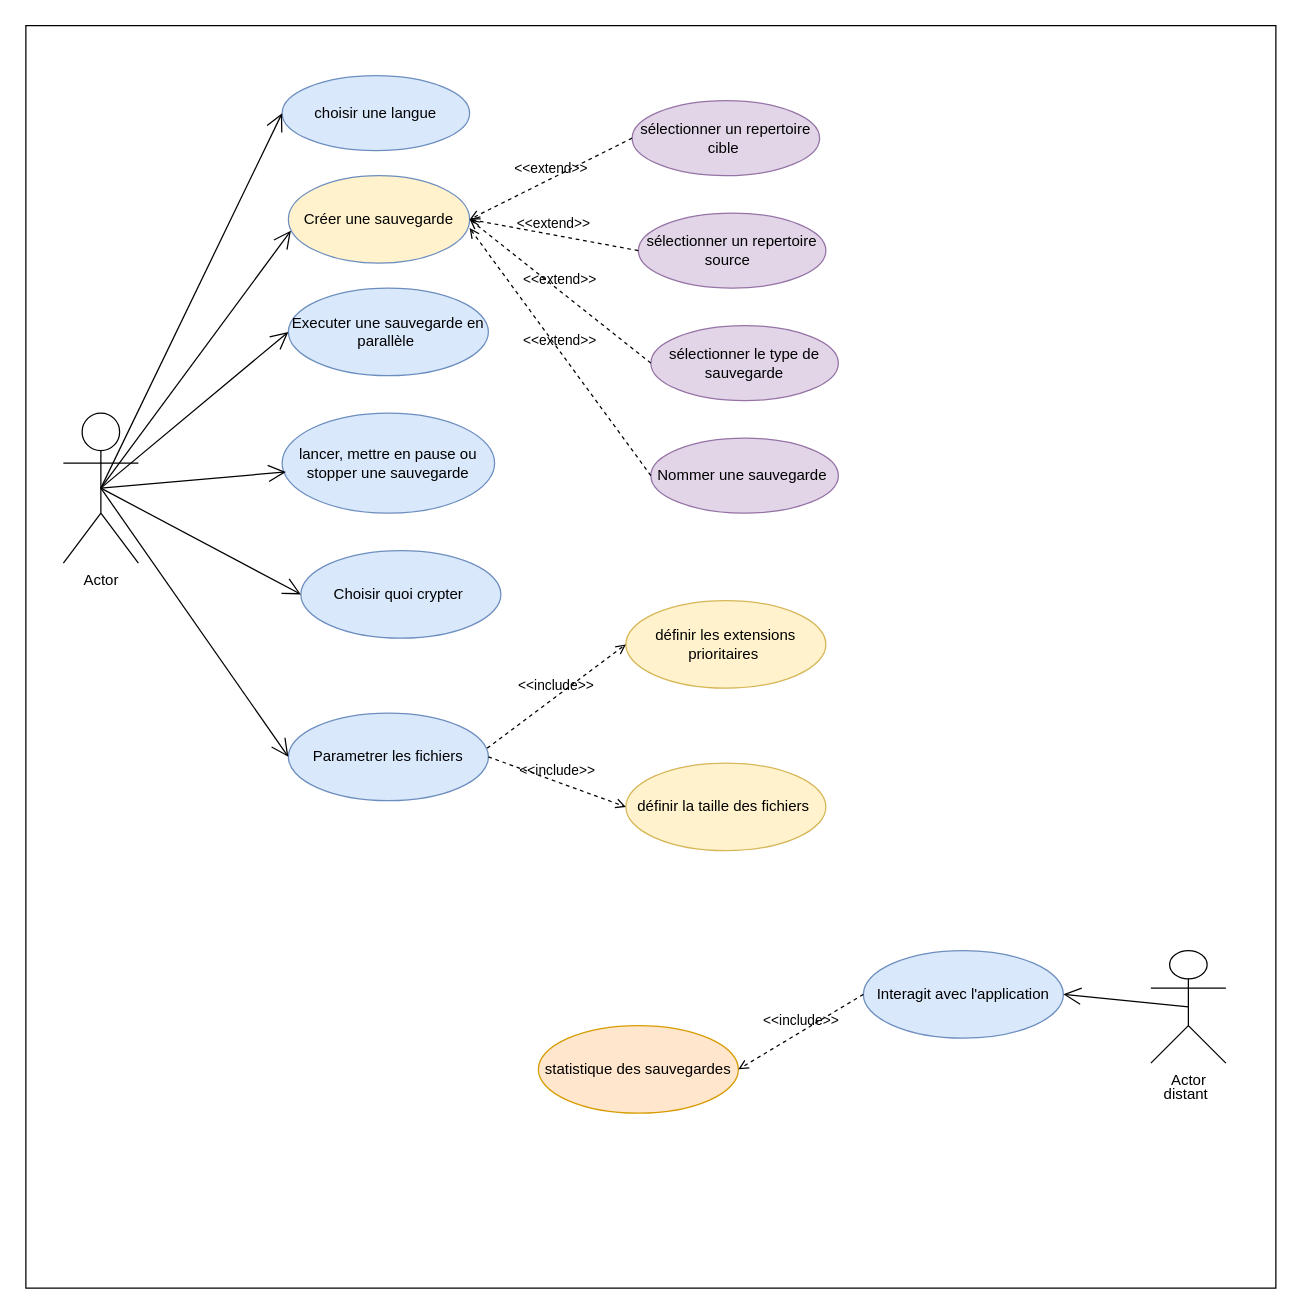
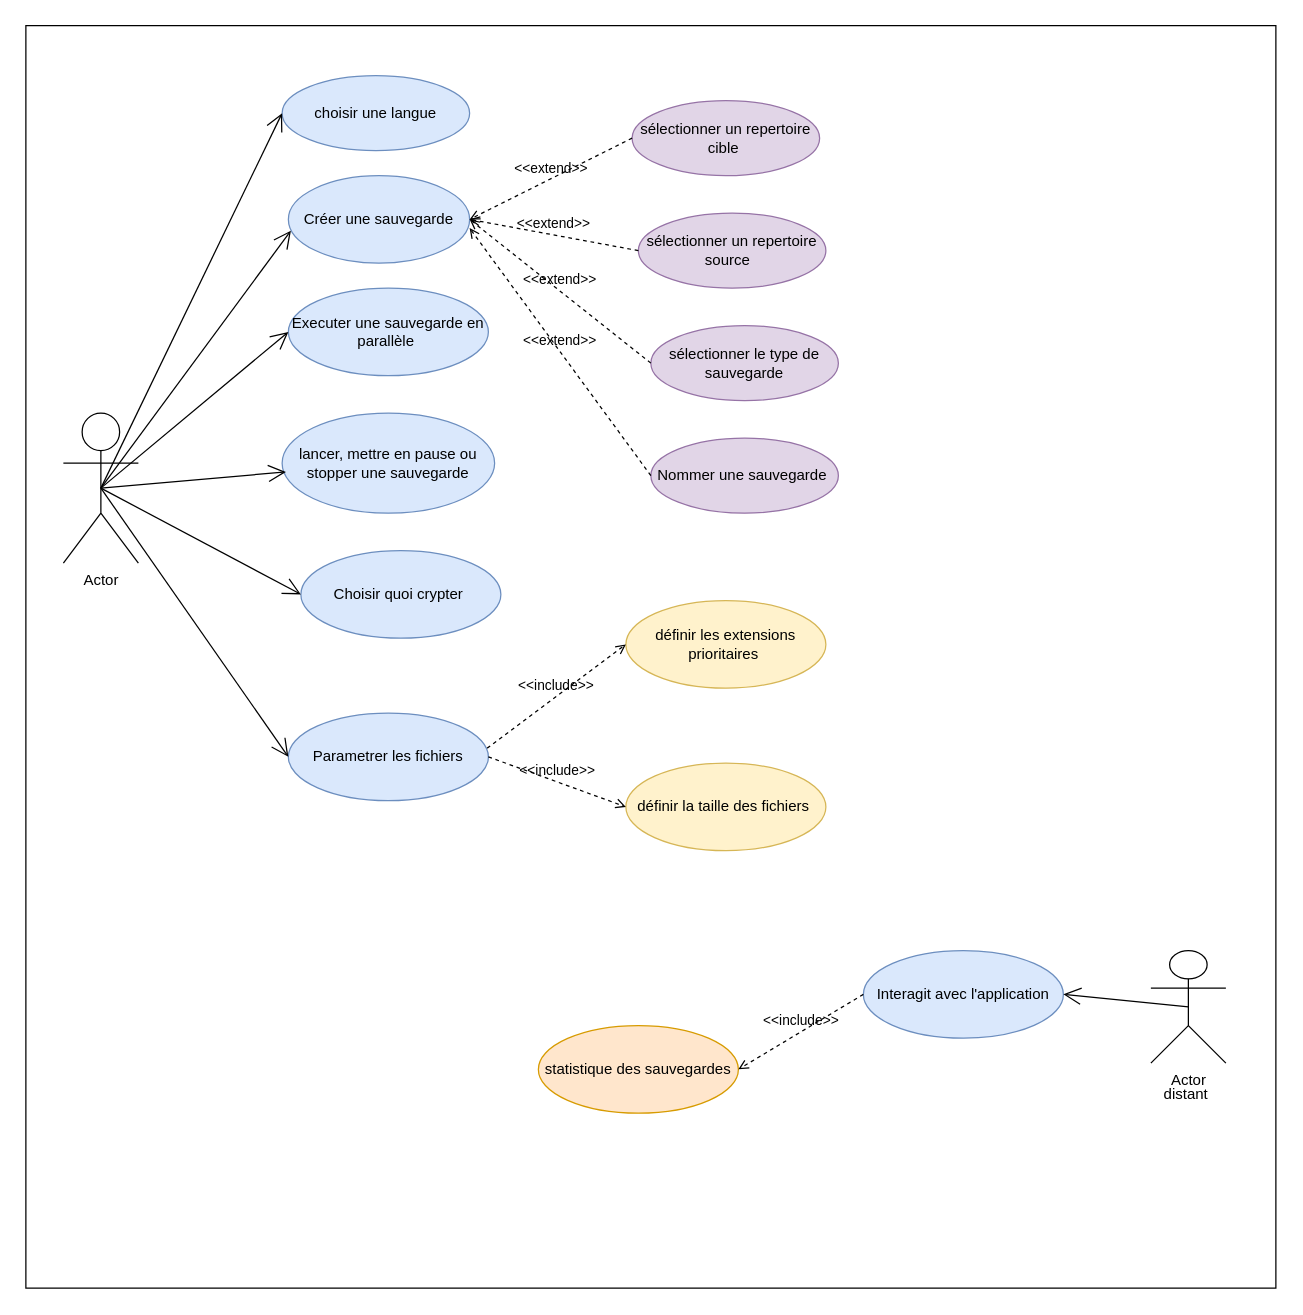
node "Créer une sauvegarde": fillcolor #fff2cc -> #dae8fc
